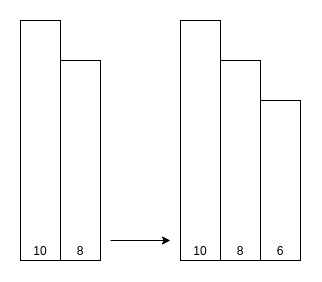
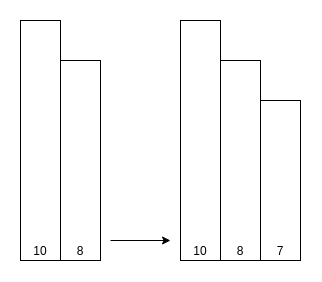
node "6": label "6" -> "7"
